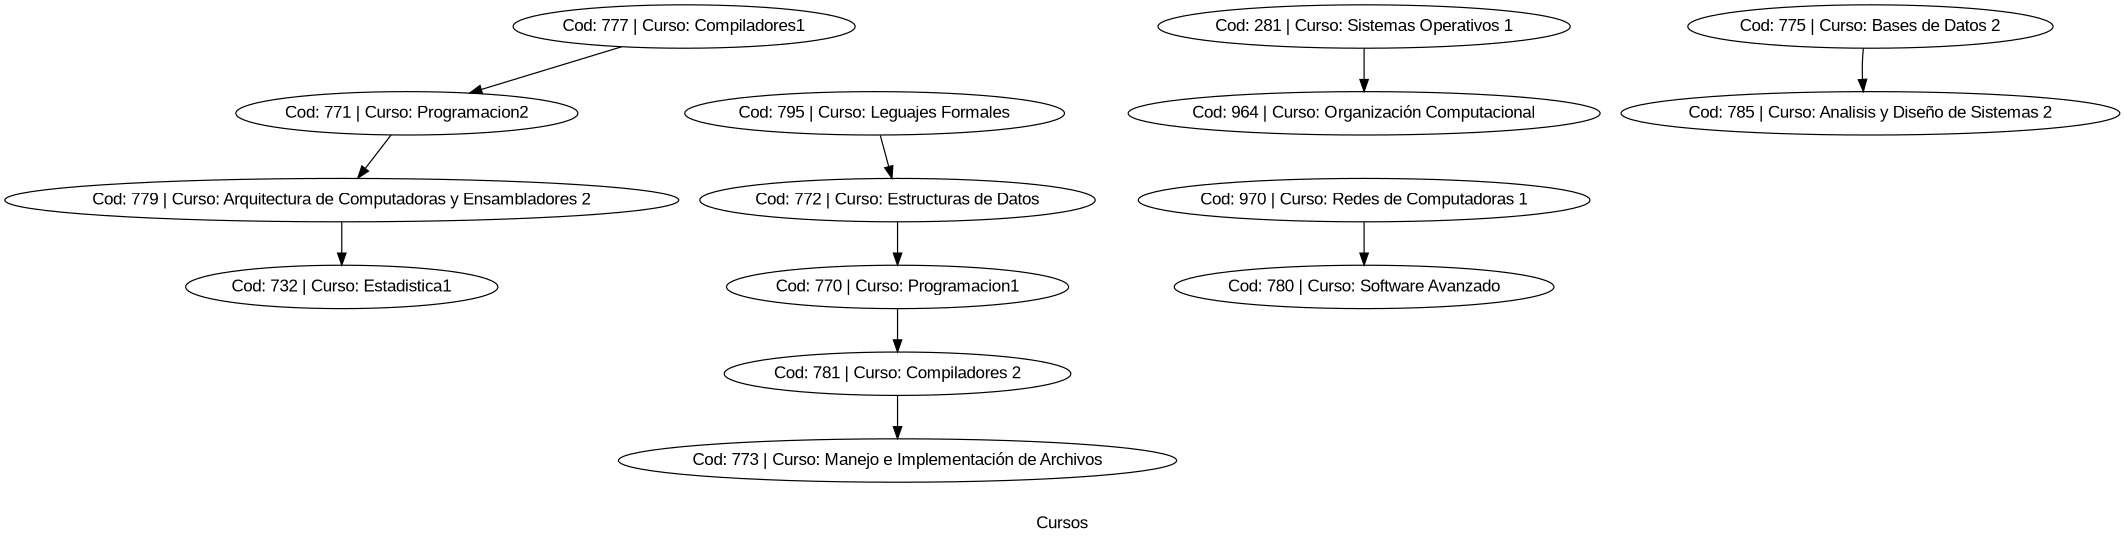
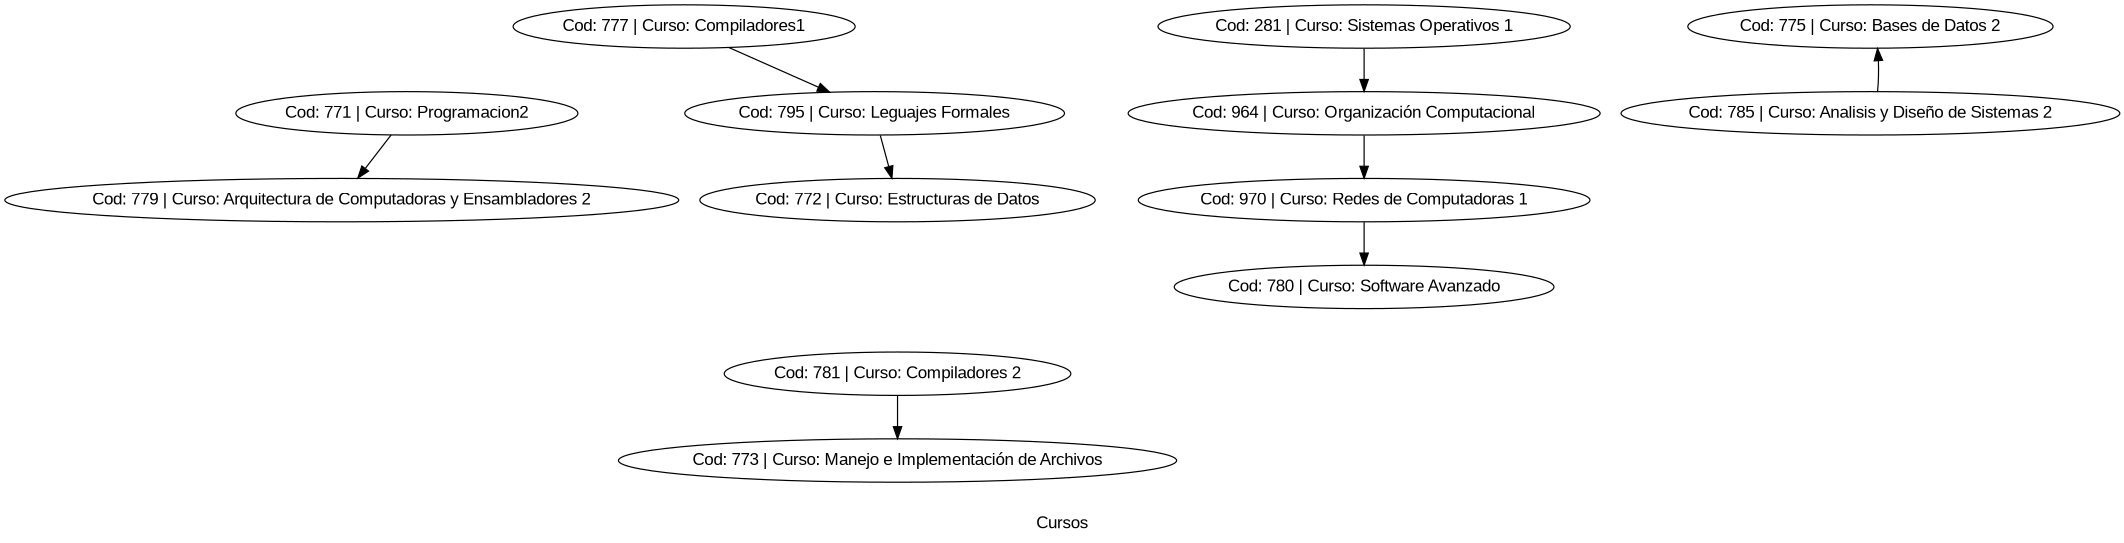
edge "Cod: 775 | Curso: Bases de Datos 2" -> "Cod: 785 | Curso: Analisis y Diseño de Sistemas 2": reversed
edge "Cod: 777 | Curso: Compiladores1" -> "Cod: 771 | Curso: Programacion2": now "Cod: 777 | Curso: Compiladores1" -> "Cod: 795 | Curso: Leguajes Formales"
edge "Cod: 964 | Curso: Organización Computacional" -> "Cod: 970 | Curso: Redes de Computadoras 1": added
node "Cod: 732 | Curso: Estadistica1": removed
node "Cod: 770 | Curso: Programacion1": removed
